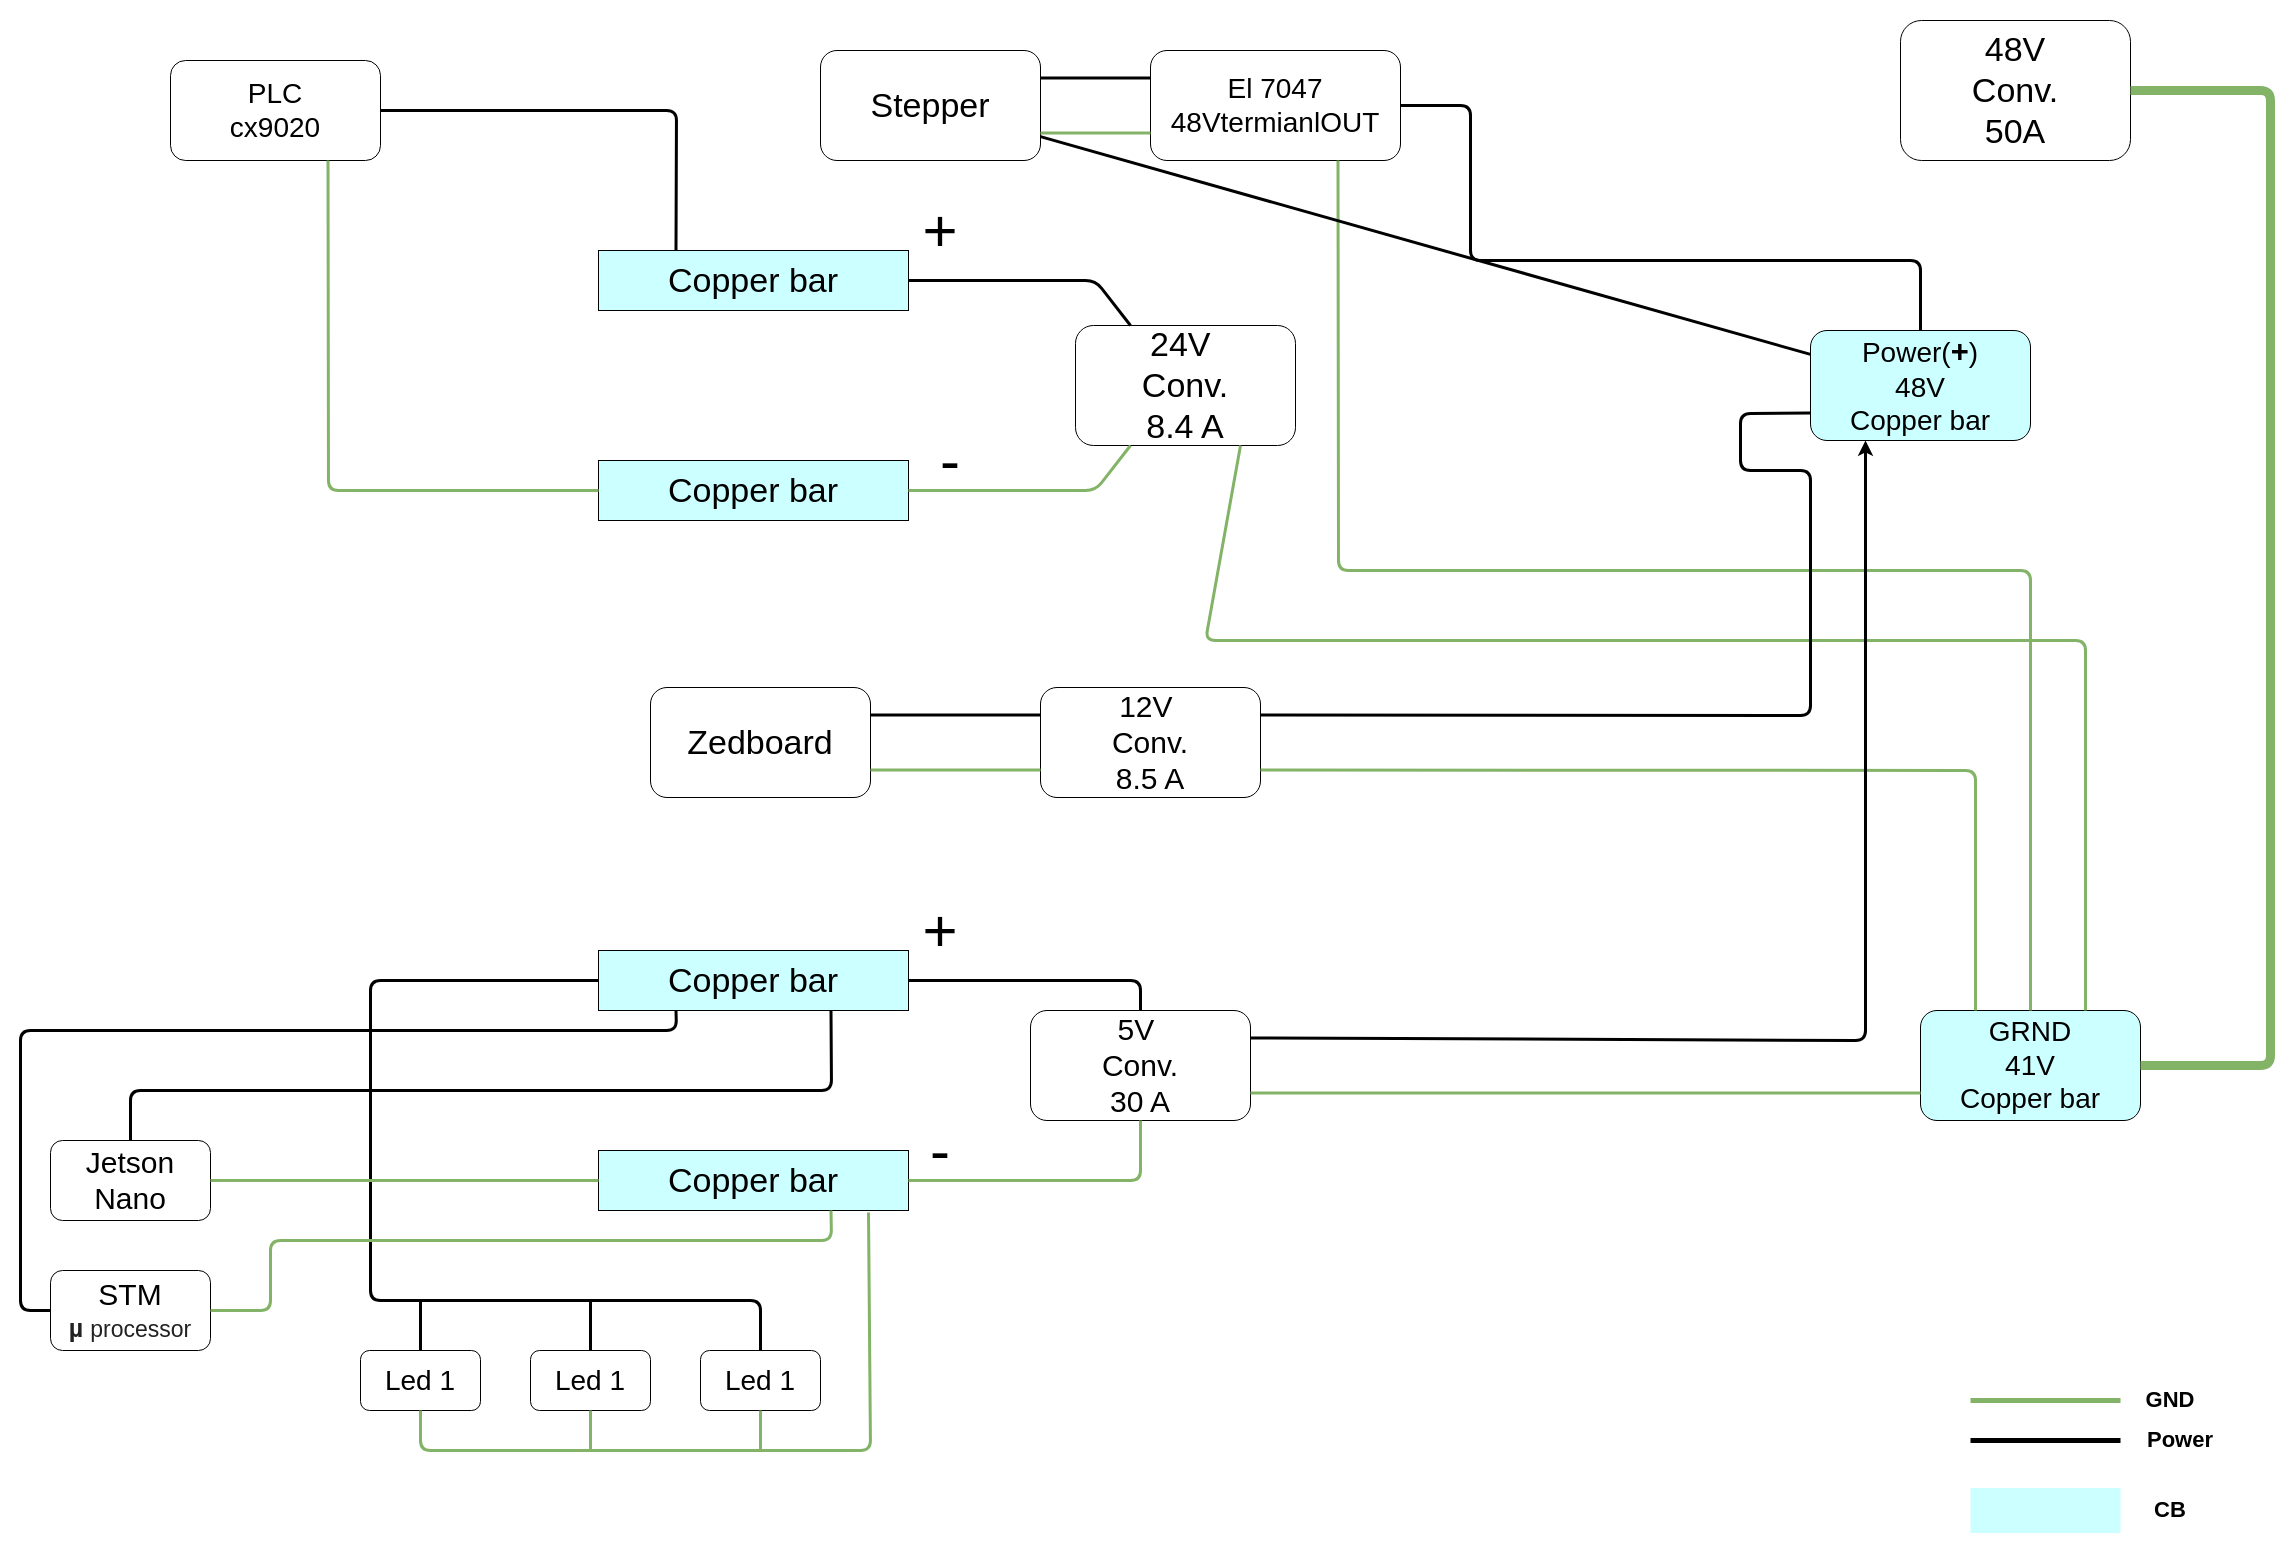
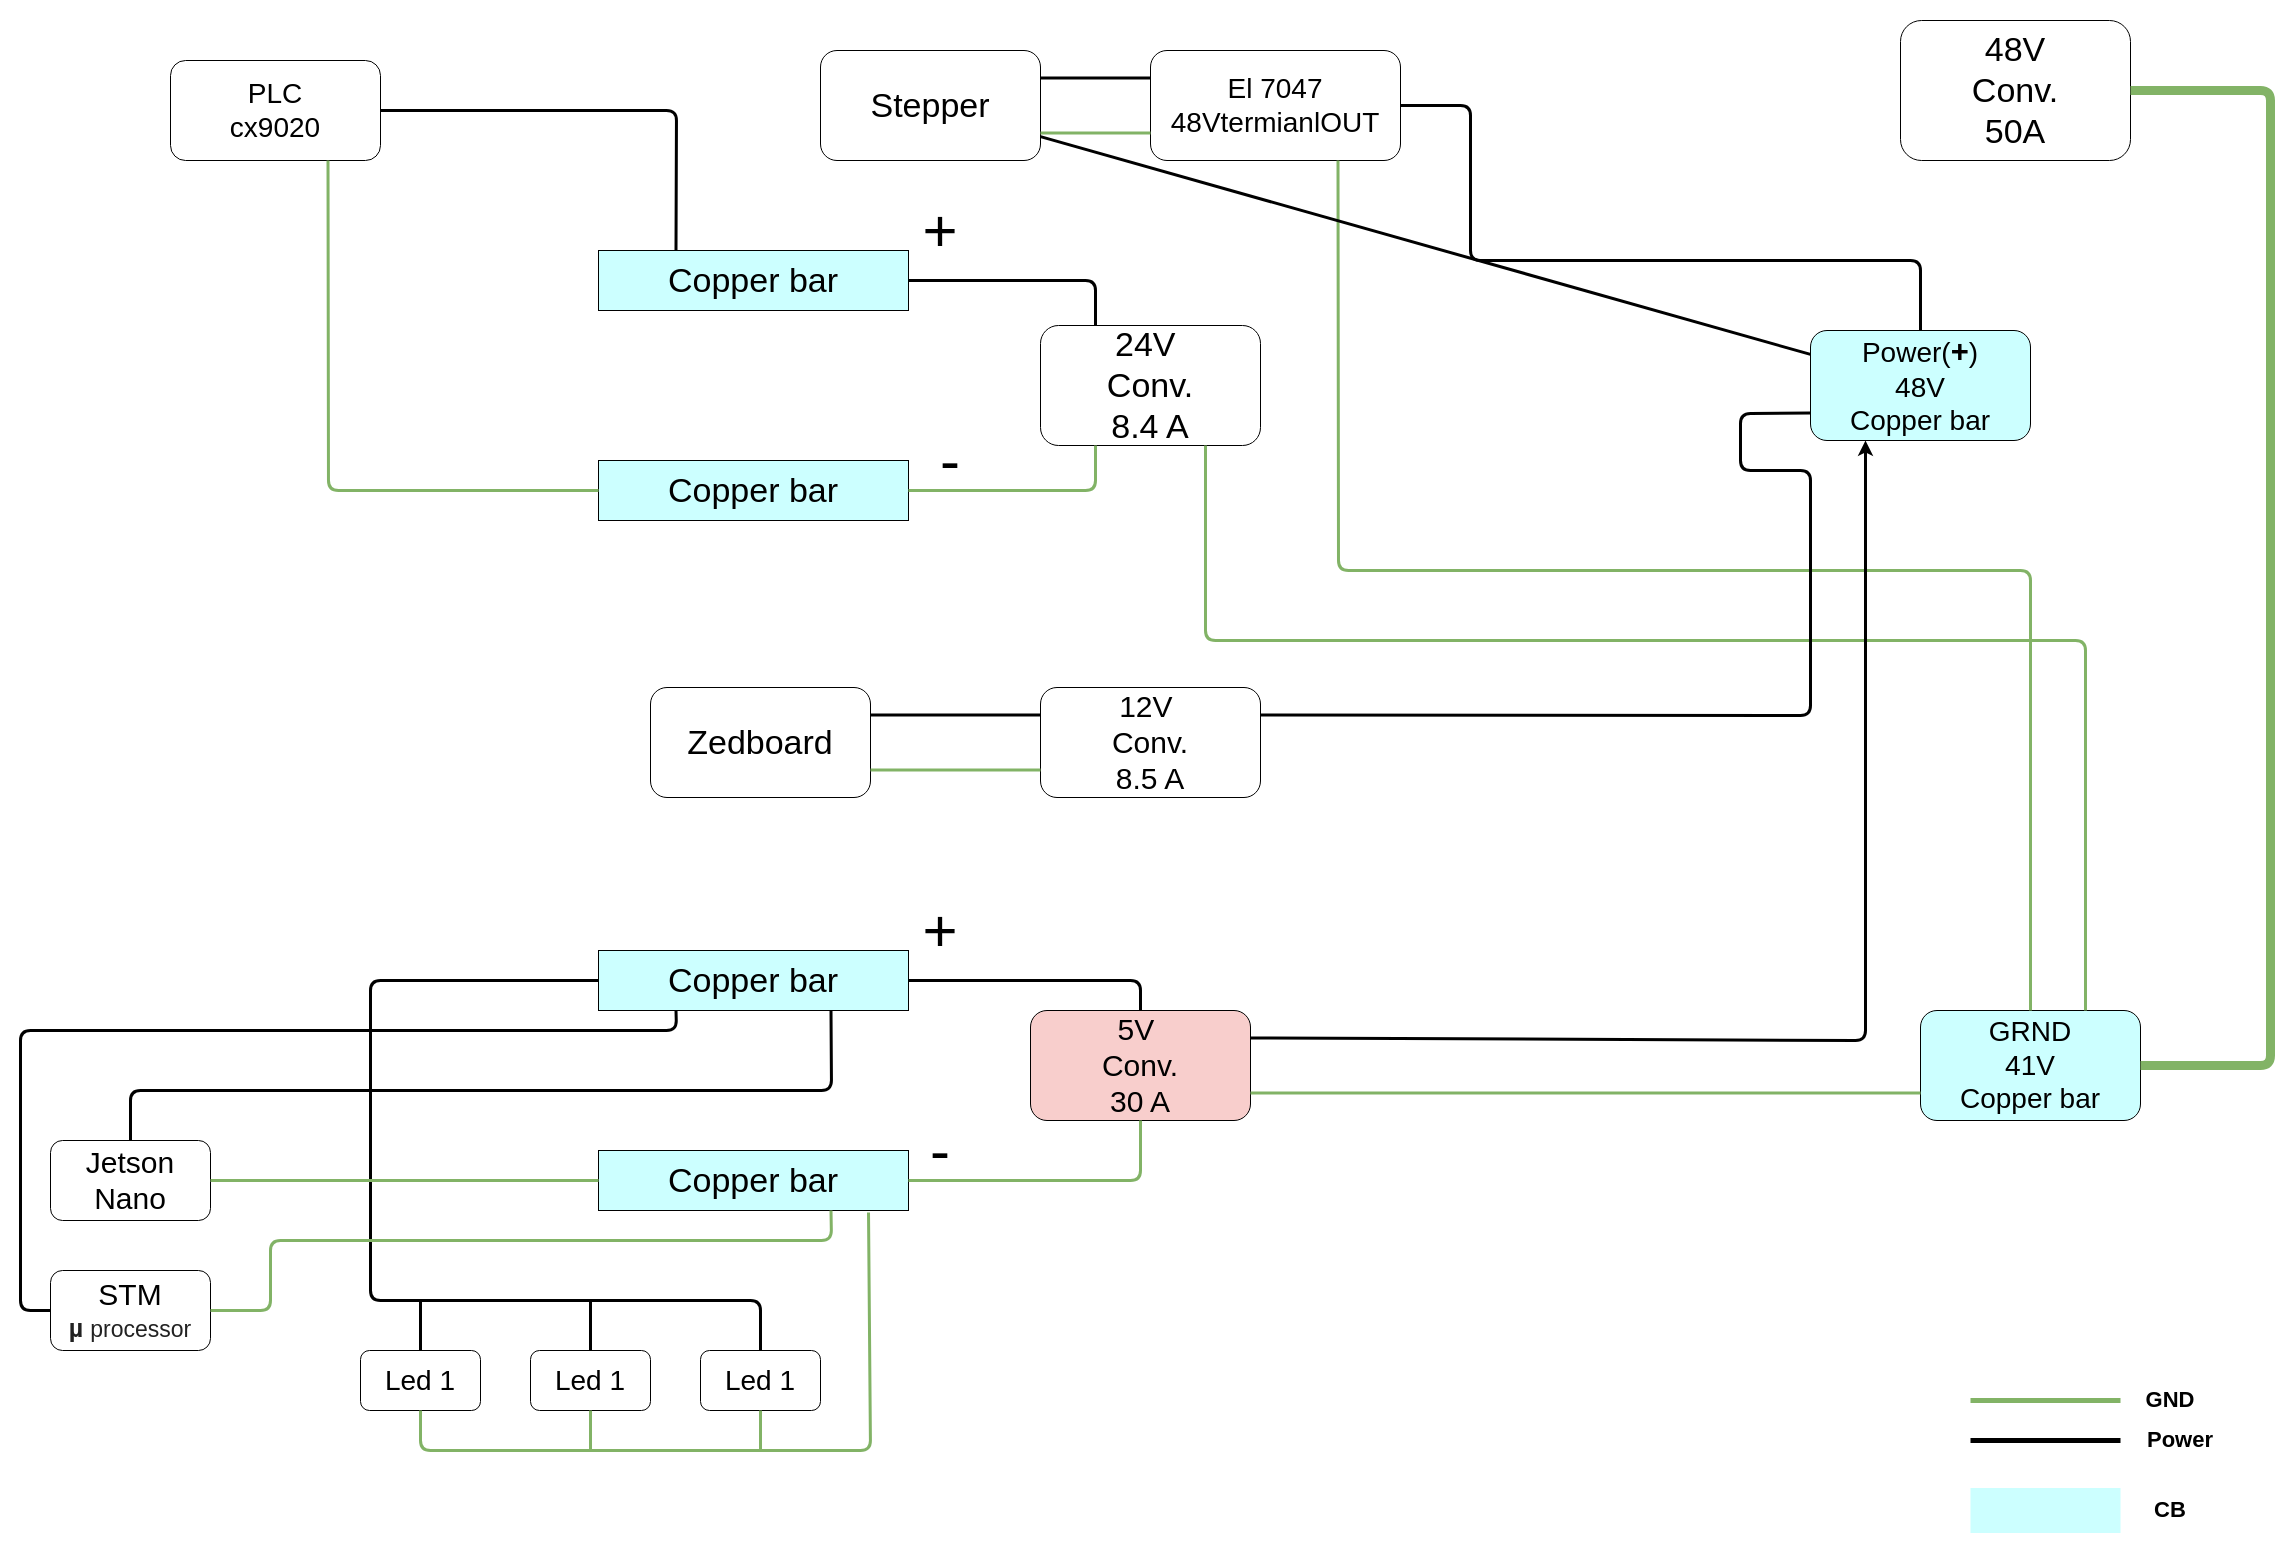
node "24V Conv. 8.4 A": moved (1186, 386) -> (1151, 386)
edge "12V Conv. 8.5 A" -- "GRND 41V Copper bar": removed
node "5V Conv. 30 A": fillcolor #ffffff -> #f8cecc
